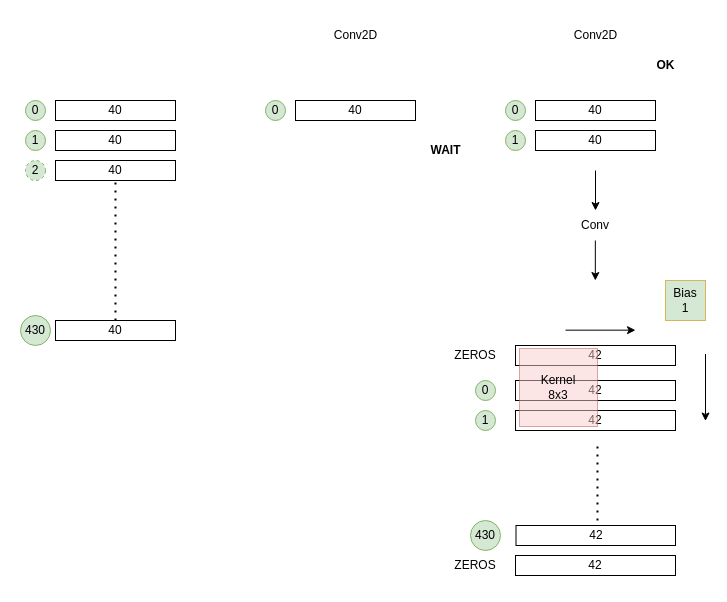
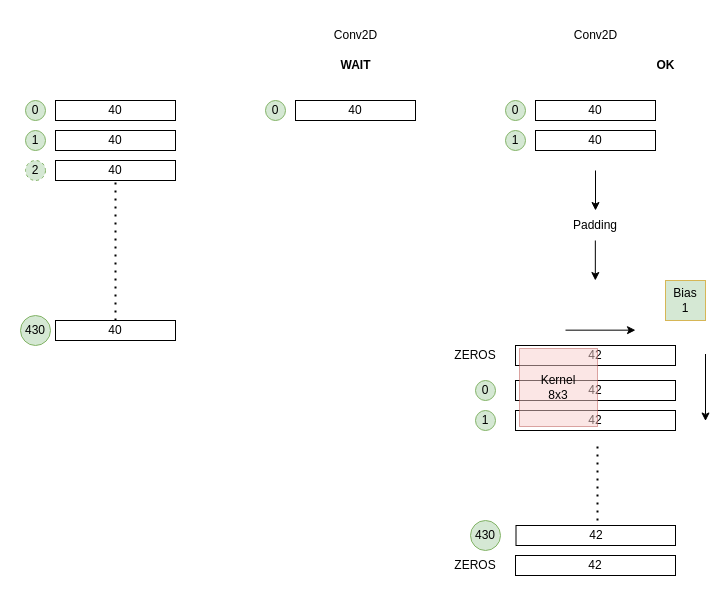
node "WAIT": moved (446, 151) -> (356, 66)
node "Conv": label "Conv" -> "Padding"
